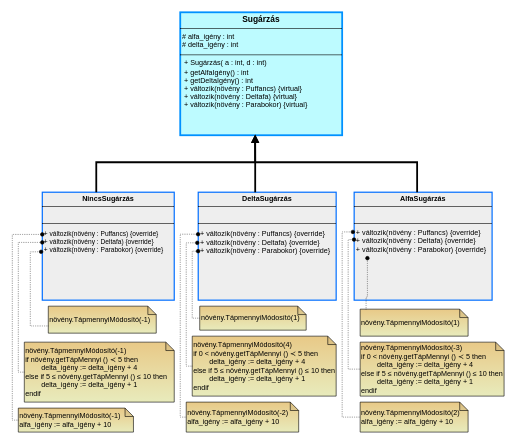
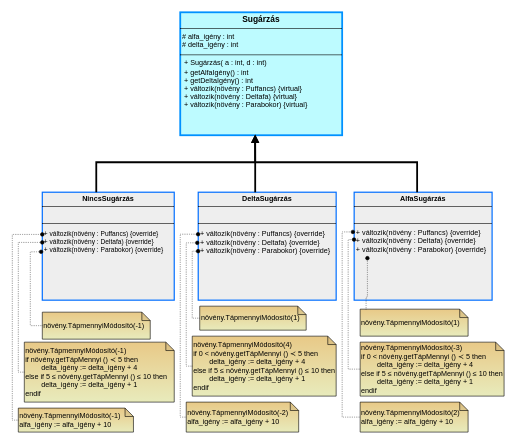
node "növény.TápmennyiMódosító(-1)": moved (102, 320) -> (96, 326)
